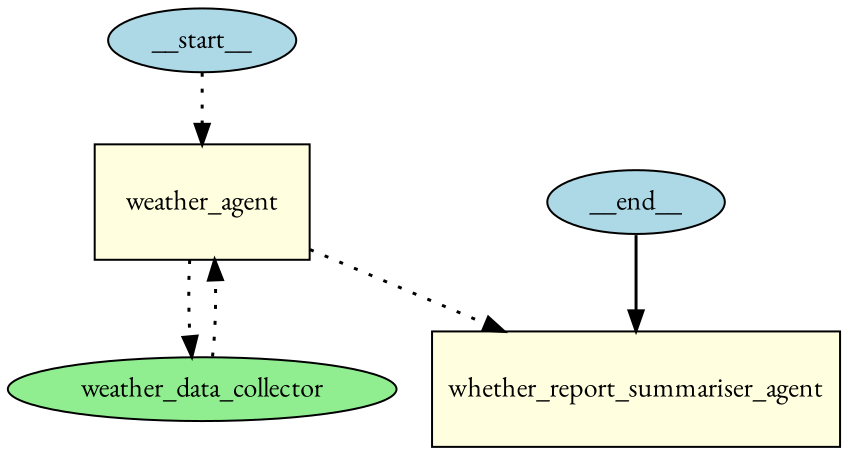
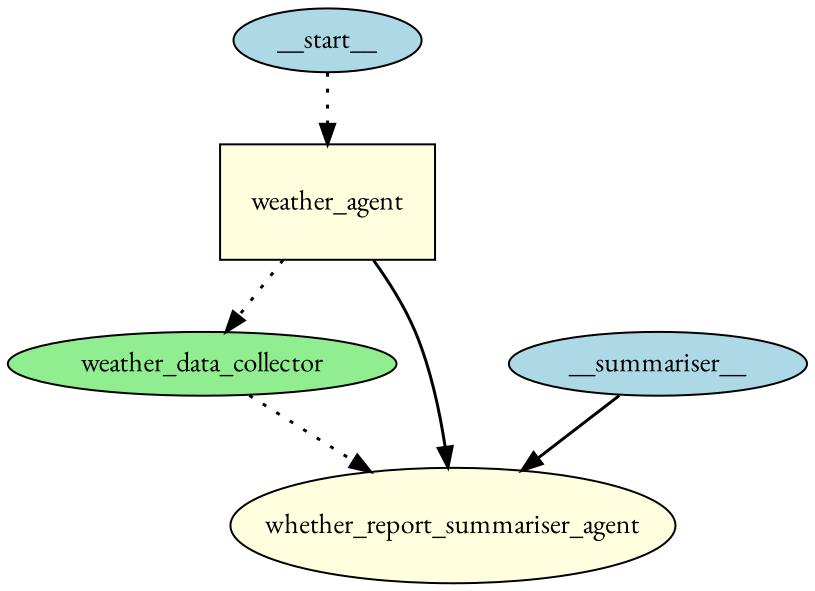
node "__end__": label "__end__" -> "__summariser__"
edge "weather_agent" -> "whether_report_summariser_agent": style dotted -> solid
edge "weather_data_collector" -> "weather_agent": now "weather_data_collector" -> "whether_report_summariser_agent"
node "whether_report_summariser_agent": shape box -> ellipse
